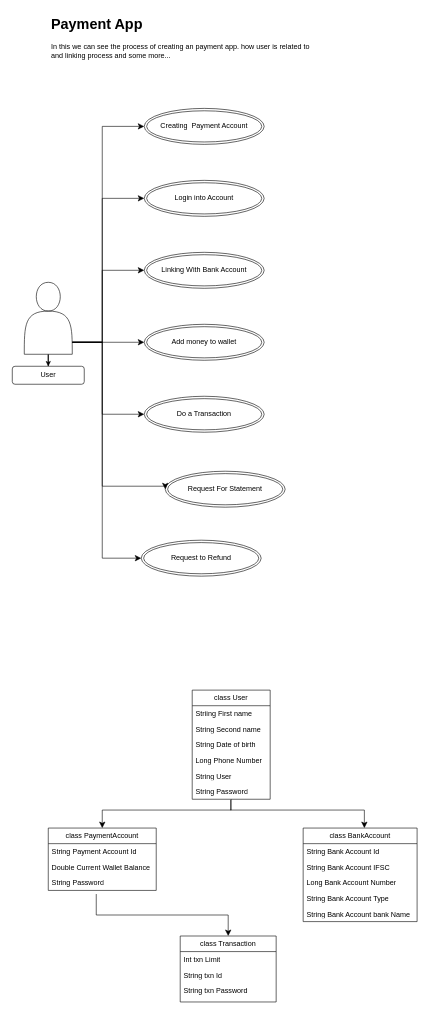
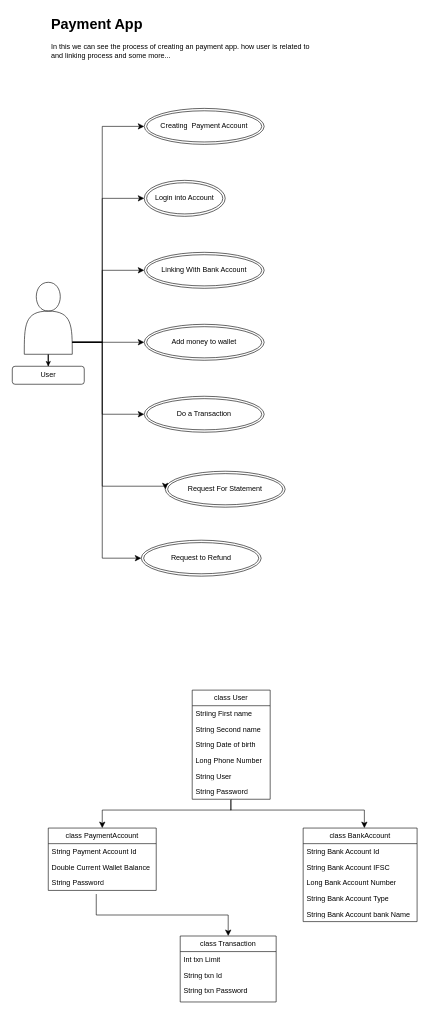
node "Login into Account": size 120x36 -> 81x36
